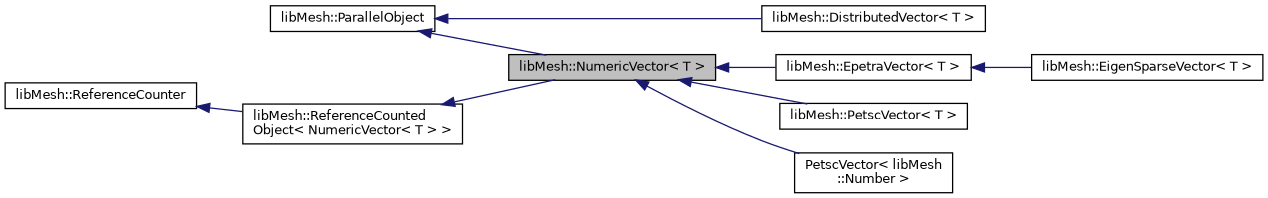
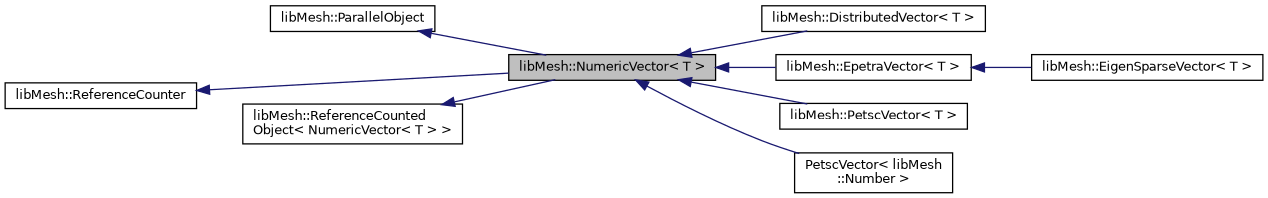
edge "libMesh::DistributedVector< T >" -> "libMesh::ParallelObject": now "libMesh::DistributedVector< T >" -> "libMesh::NumericVector< T >"
edge "libMesh::ReferenceCounted Object< NumericVector< T > >" -> "libMesh::ReferenceCounter": now "libMesh::NumericVector< T >" -> "libMesh::ReferenceCounter"
